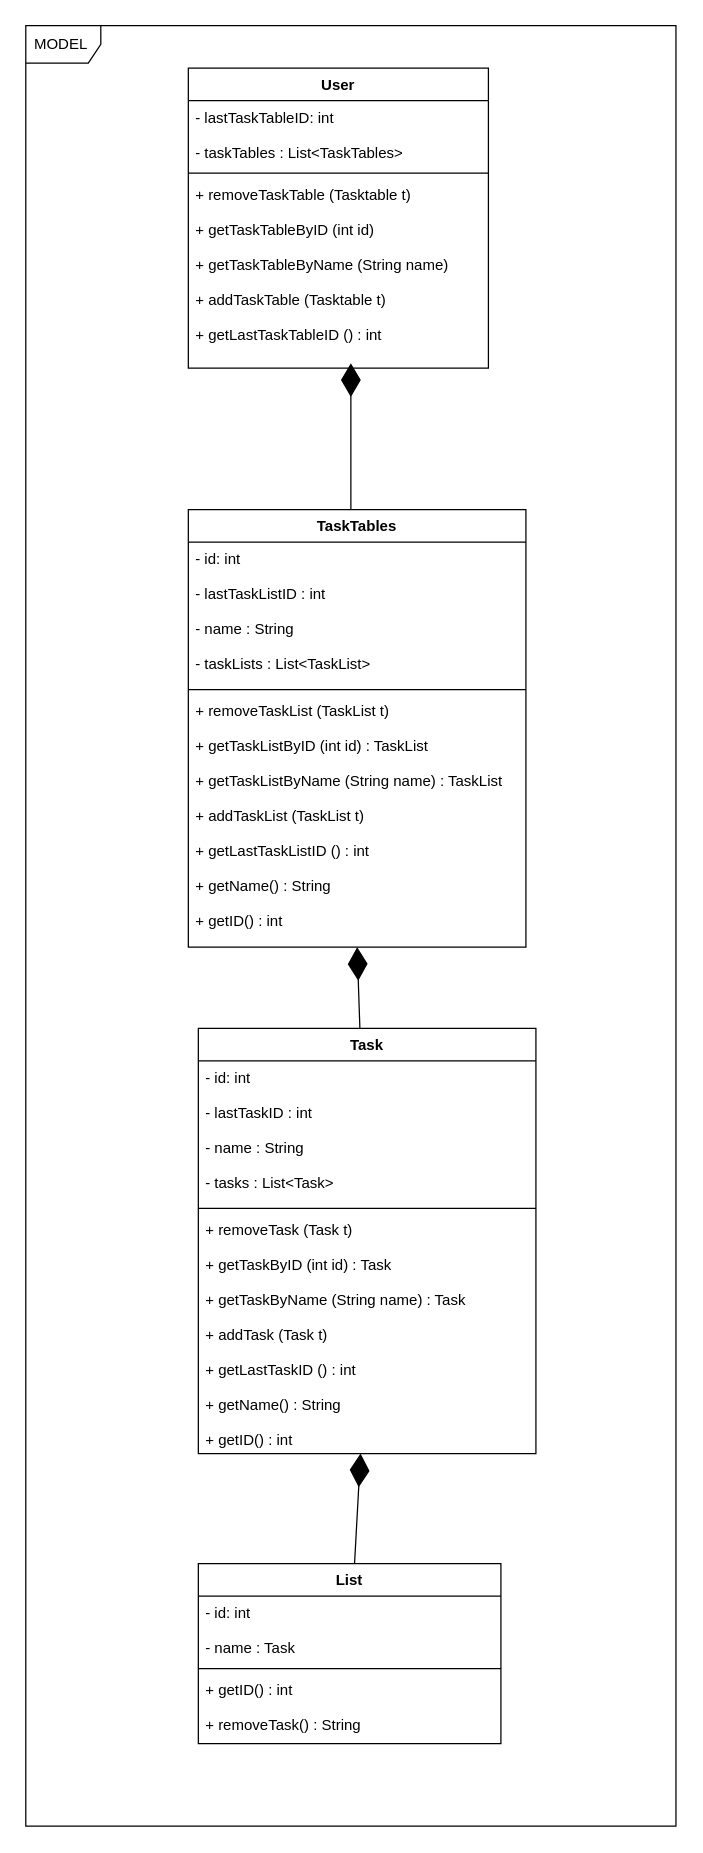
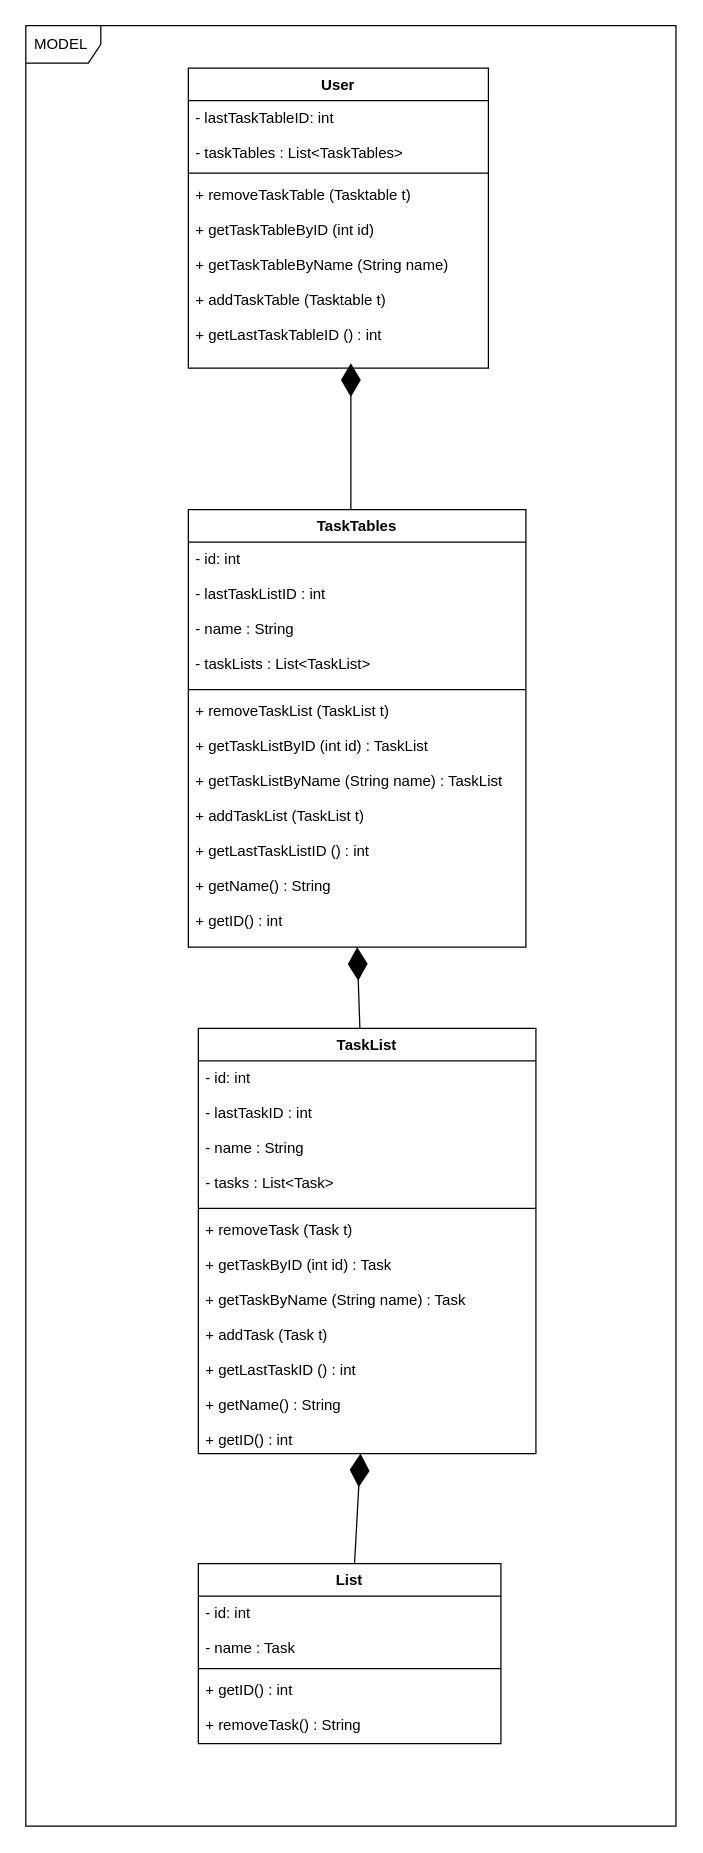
node "Task": label "Task" -> "TaskList"
